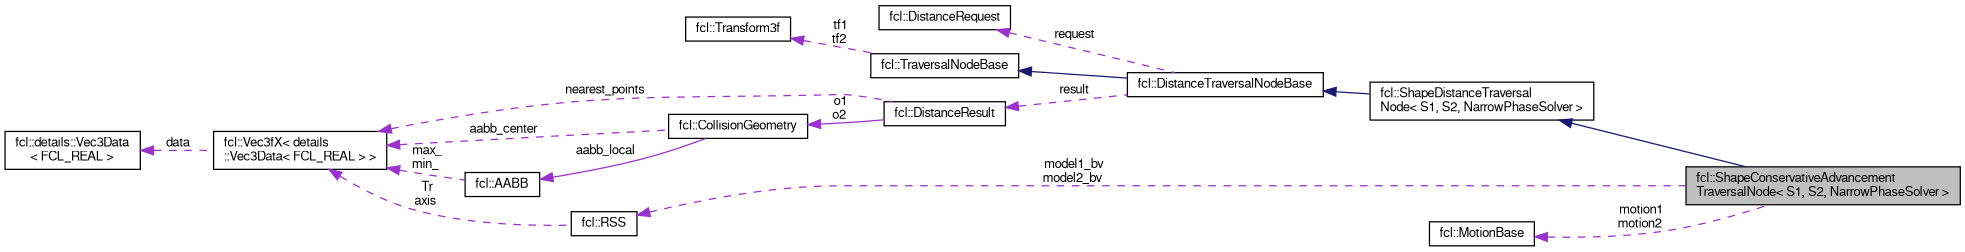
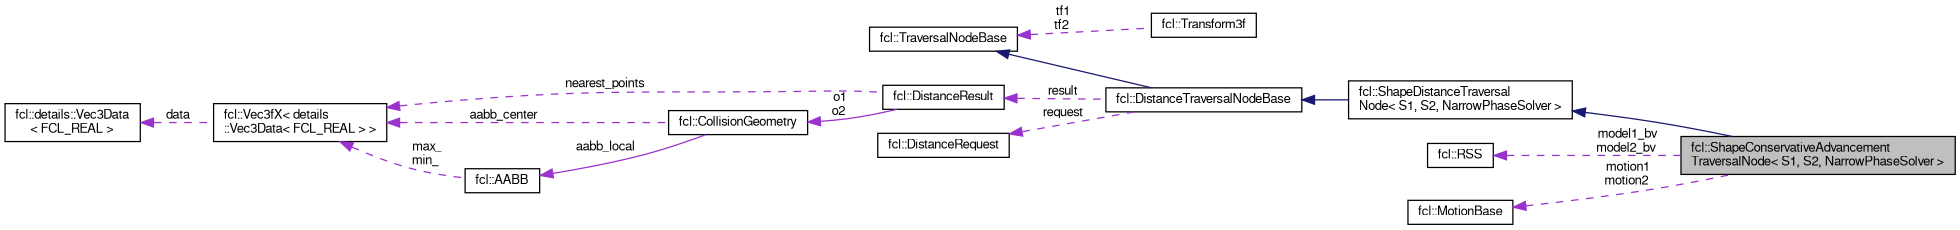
edge "fcl::TraversalNodeBase" -> "fcl::Transform3f": reversed
edge "fcl::RSS" -> "fcl::Vec3fX< details ::Vec3Data< FCL_REAL > >": removed, label "Tr axis"
